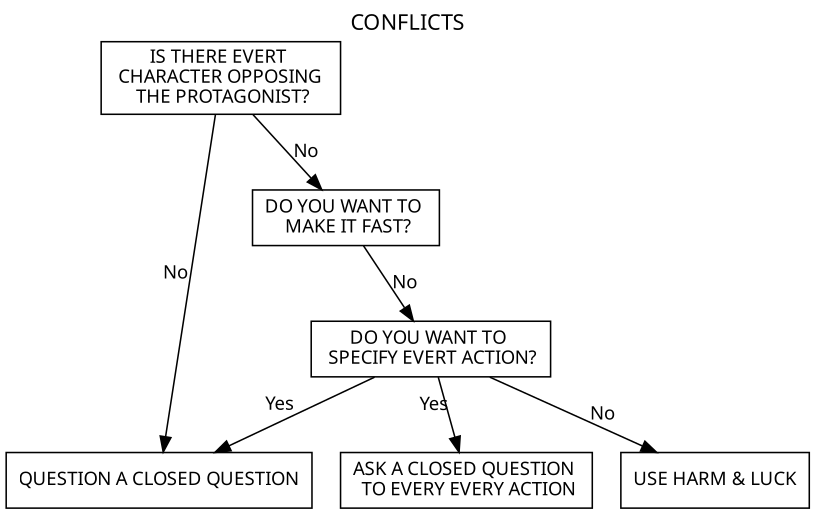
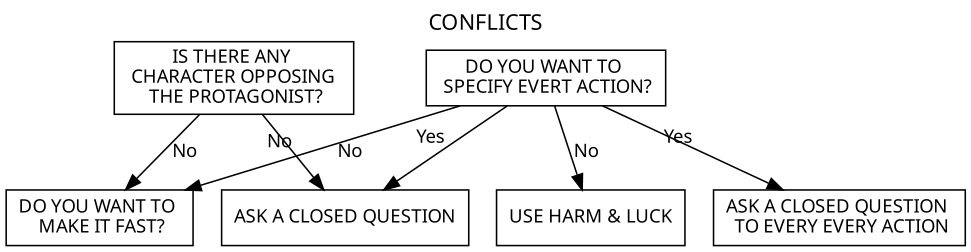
node "IS THERE EVERT CHARACTER OPPOSING THE PROTAGONIST?": label "IS THERE EVERT CHARACTER OPPOSING THE PROTAGONIST?" -> "IS THERE ANY CHARACTER OPPOSING THE PROTAGONIST?"
edge "DO YOU WANT TO MAKE IT FAST?" -> "DO YOU WANT TO SPECIFY EVERT ACTION?": reversed
node "QUESTION A CLOSED QUESTION": label "QUESTION A CLOSED QUESTION" -> "ASK A CLOSED QUESTION"
